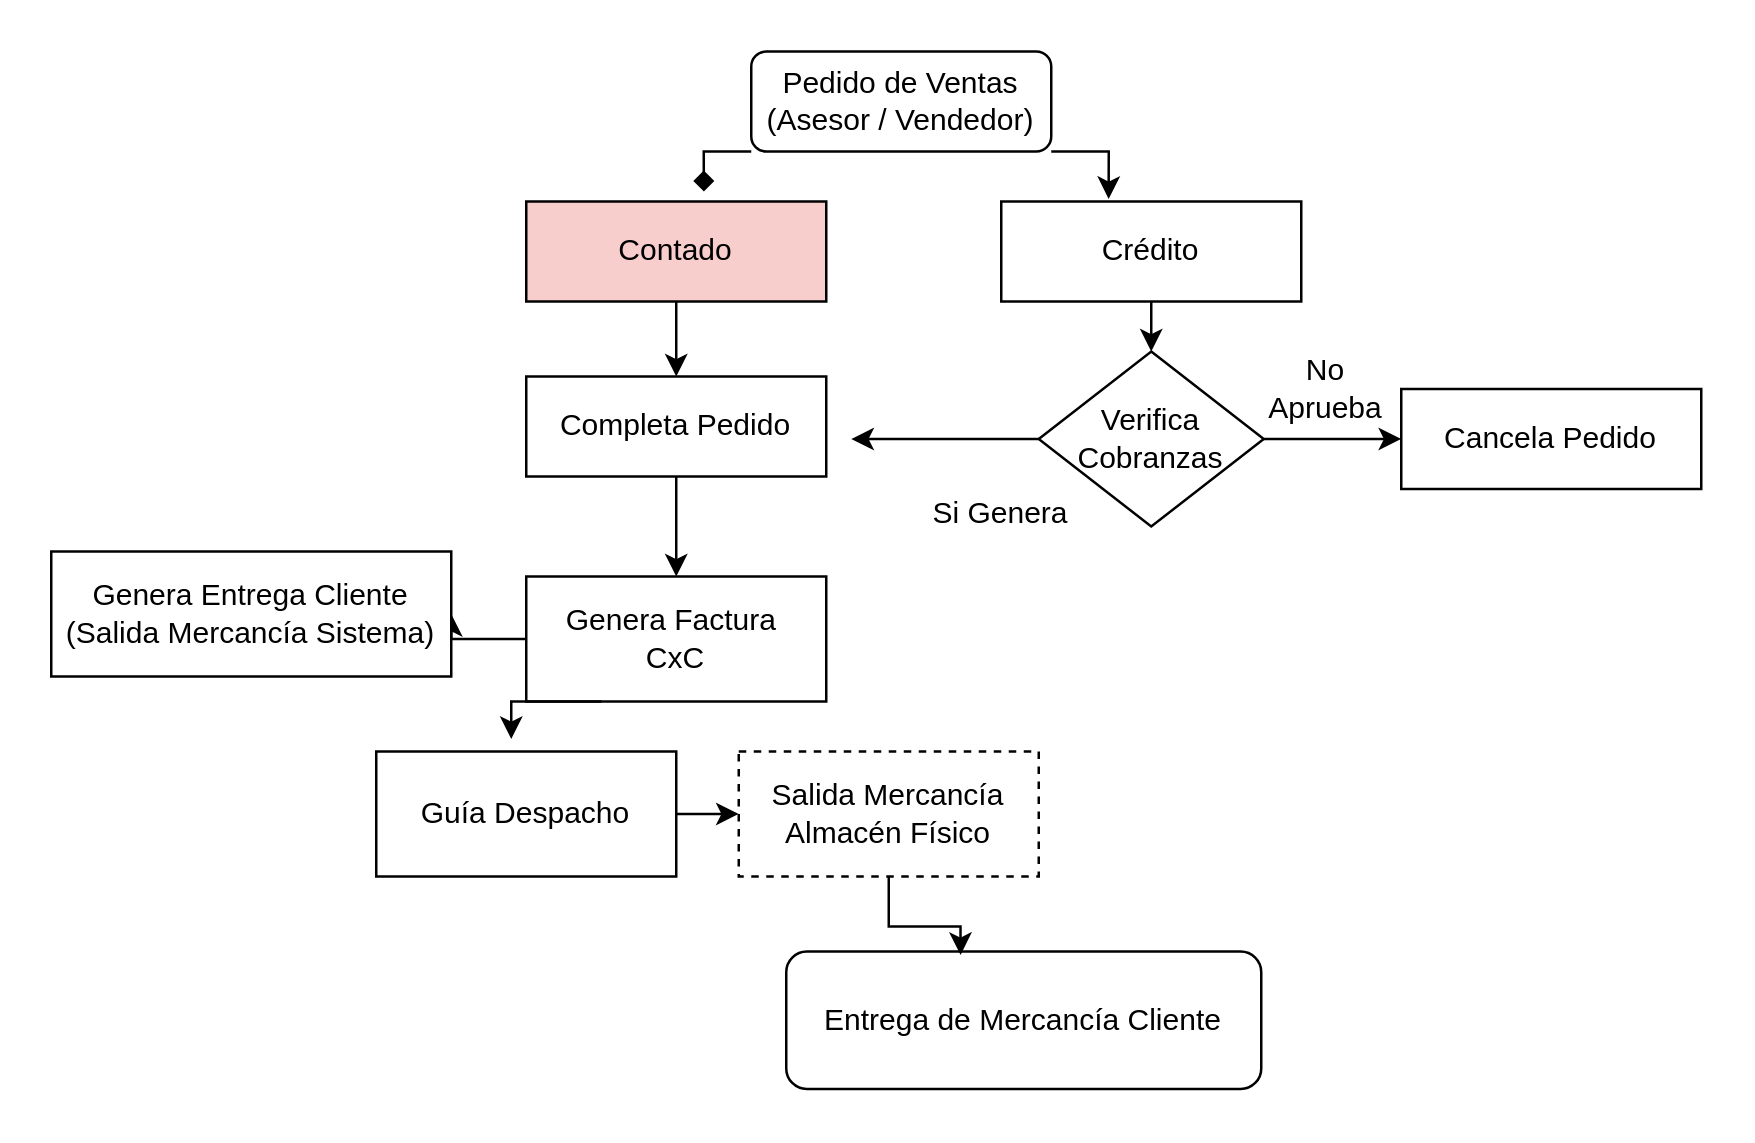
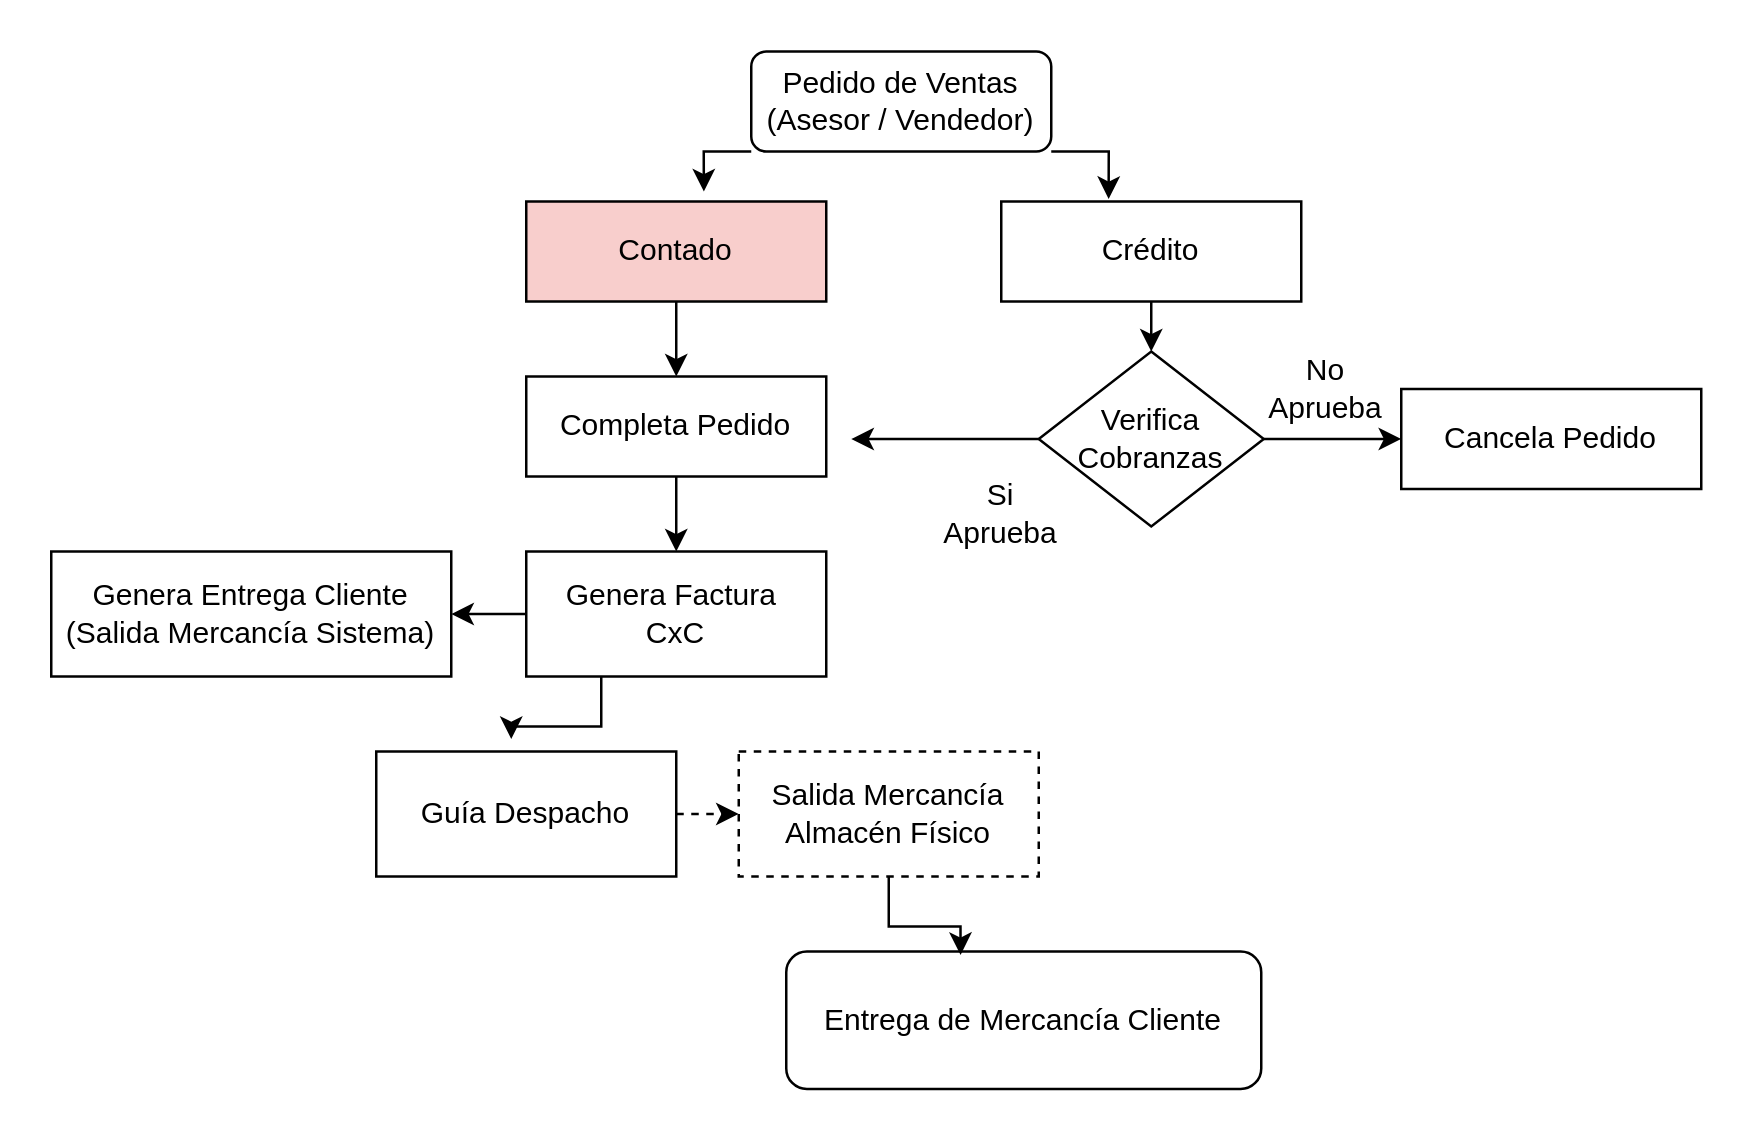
edge "Pedido de Ventas (Asesor / Vendedor)" -> "Contado": arrowhead diamond -> classic
node "Si Genera": label "Si Genera" -> "Si Aprueba"
node "Genera Factura CxC": moved (676, 639) -> (676, 614)
edge "Guía Despacho" -> "Salida Mercancía Almacén Físico": style solid -> dashed
